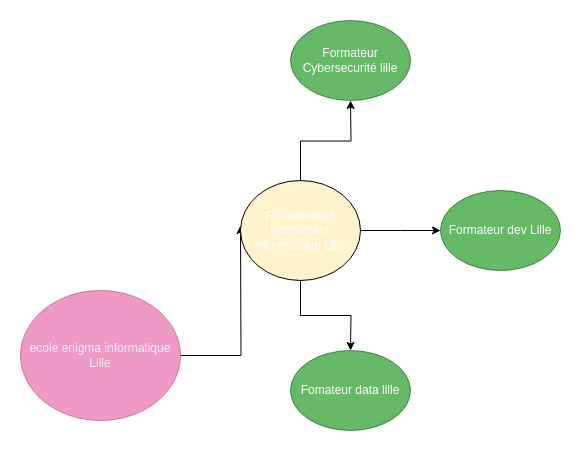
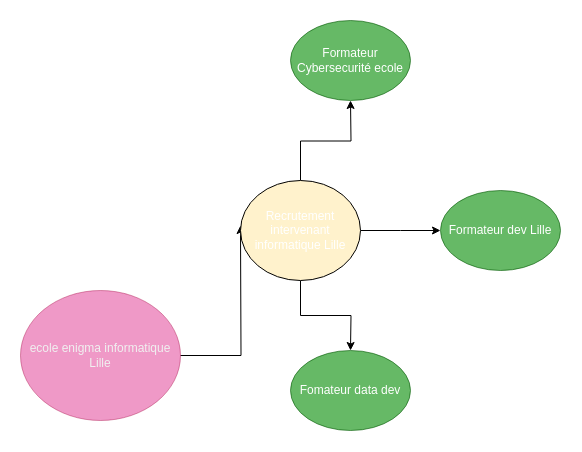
node "Formateur Cybersecurité lille": label "Formateur Cybersecurité lille" -> "Formateur Cybersecurité ecole"
node "Fomateur data lille": label "Fomateur data lille" -> "Fomateur data dev"
